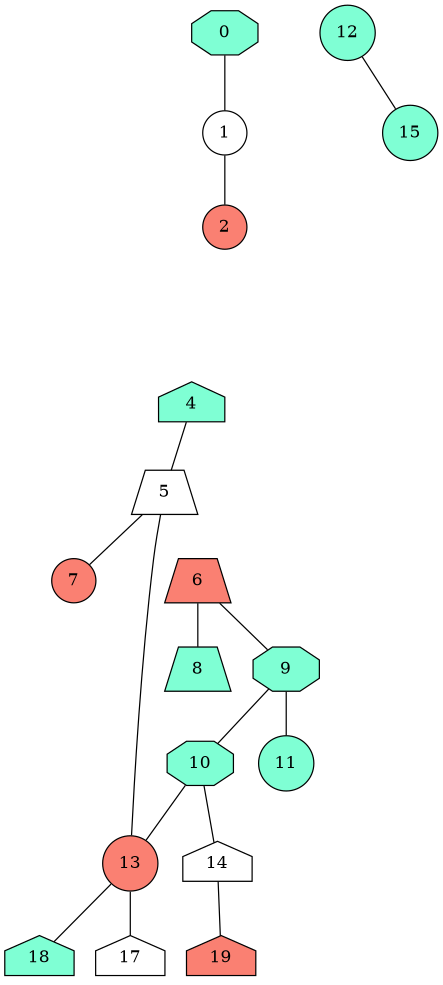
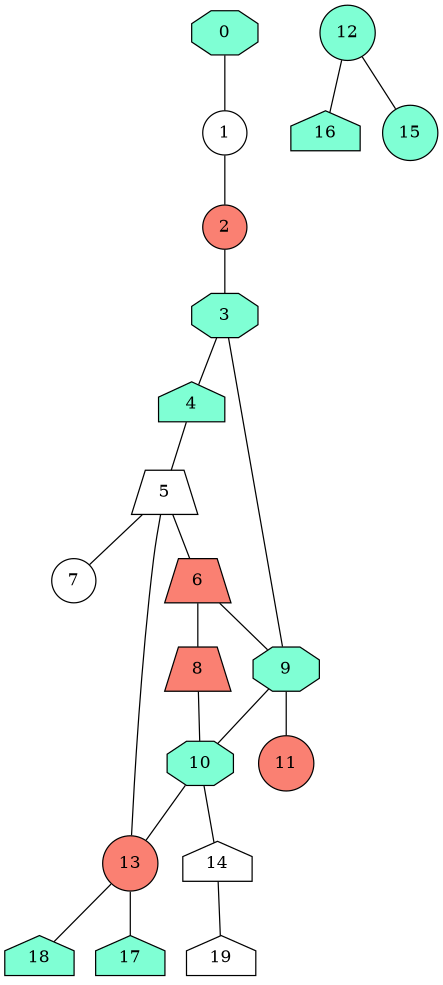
node "16": added
node "3": added
edge "5" -- "6": added
node "7": fillcolor salmon -> white
node "8": fillcolor aquamarine -> salmon
edge "8" -- "10": added
node "11": fillcolor aquamarine -> salmon
node "17": fillcolor white -> aquamarine
node "19": fillcolor salmon -> white
